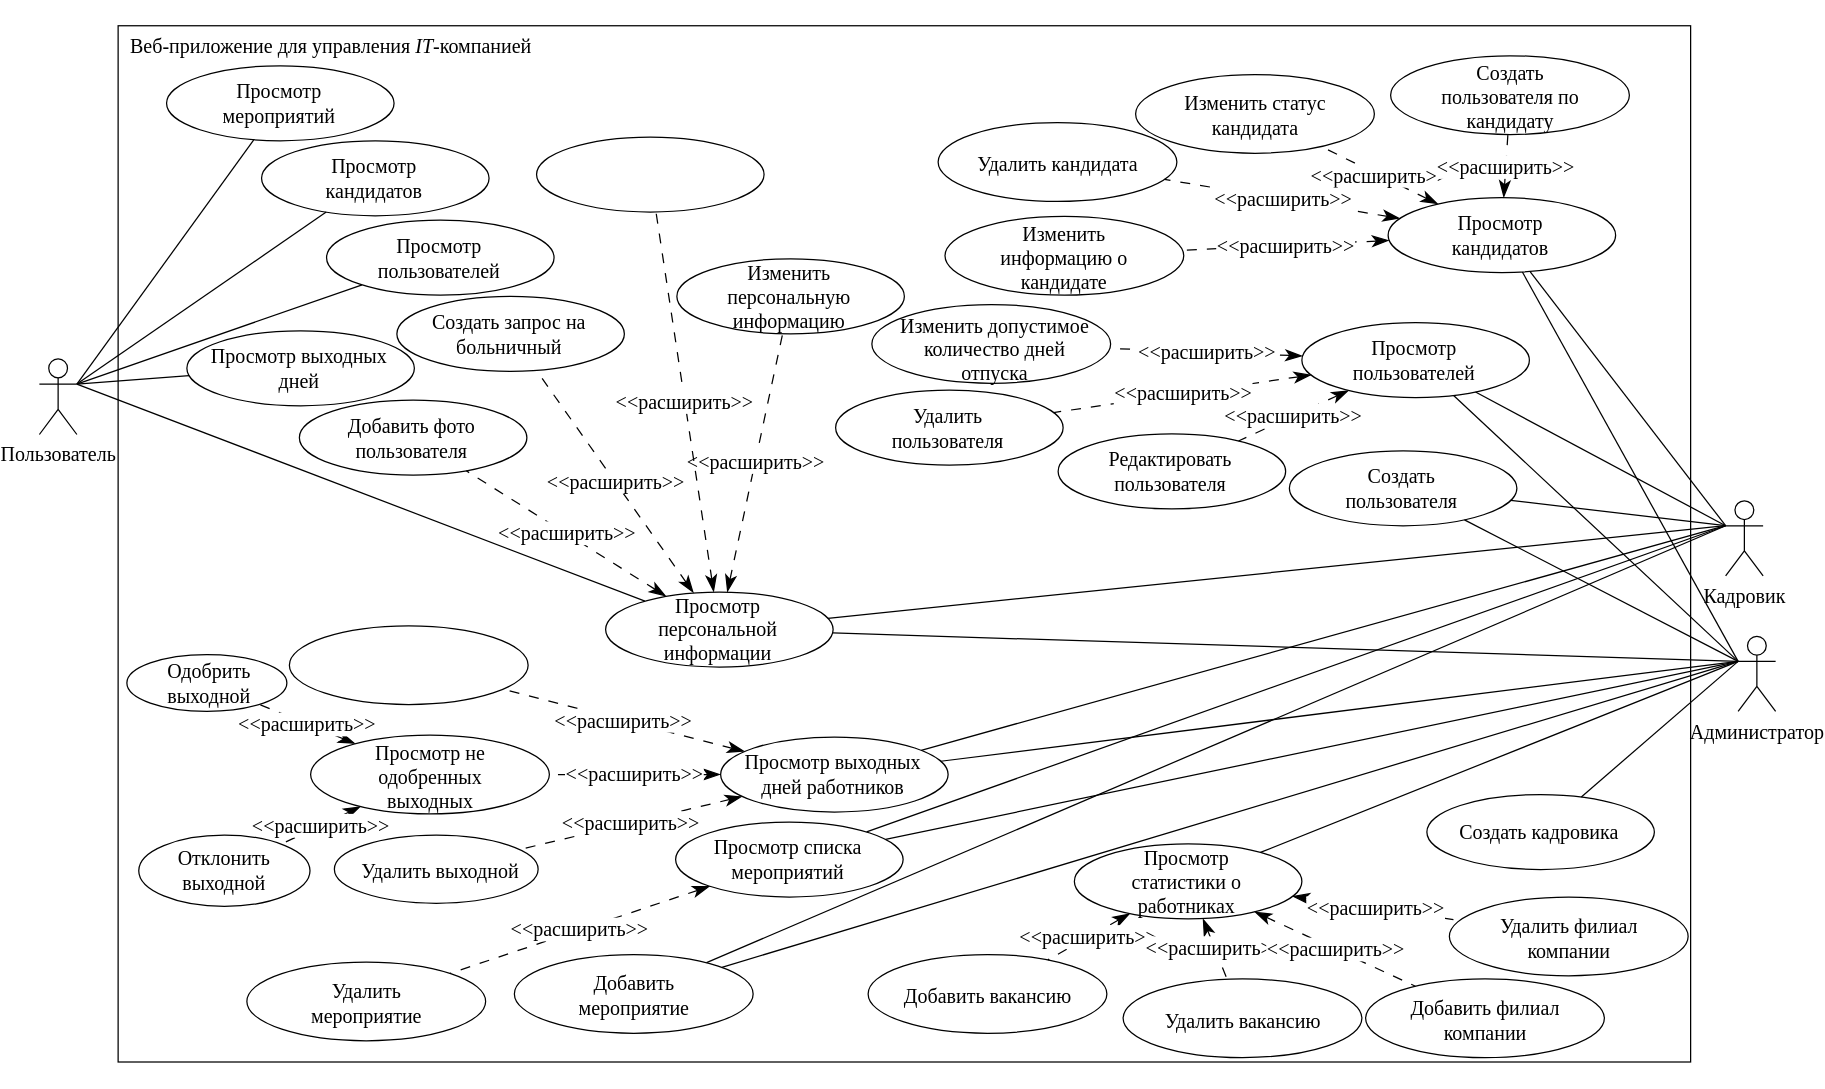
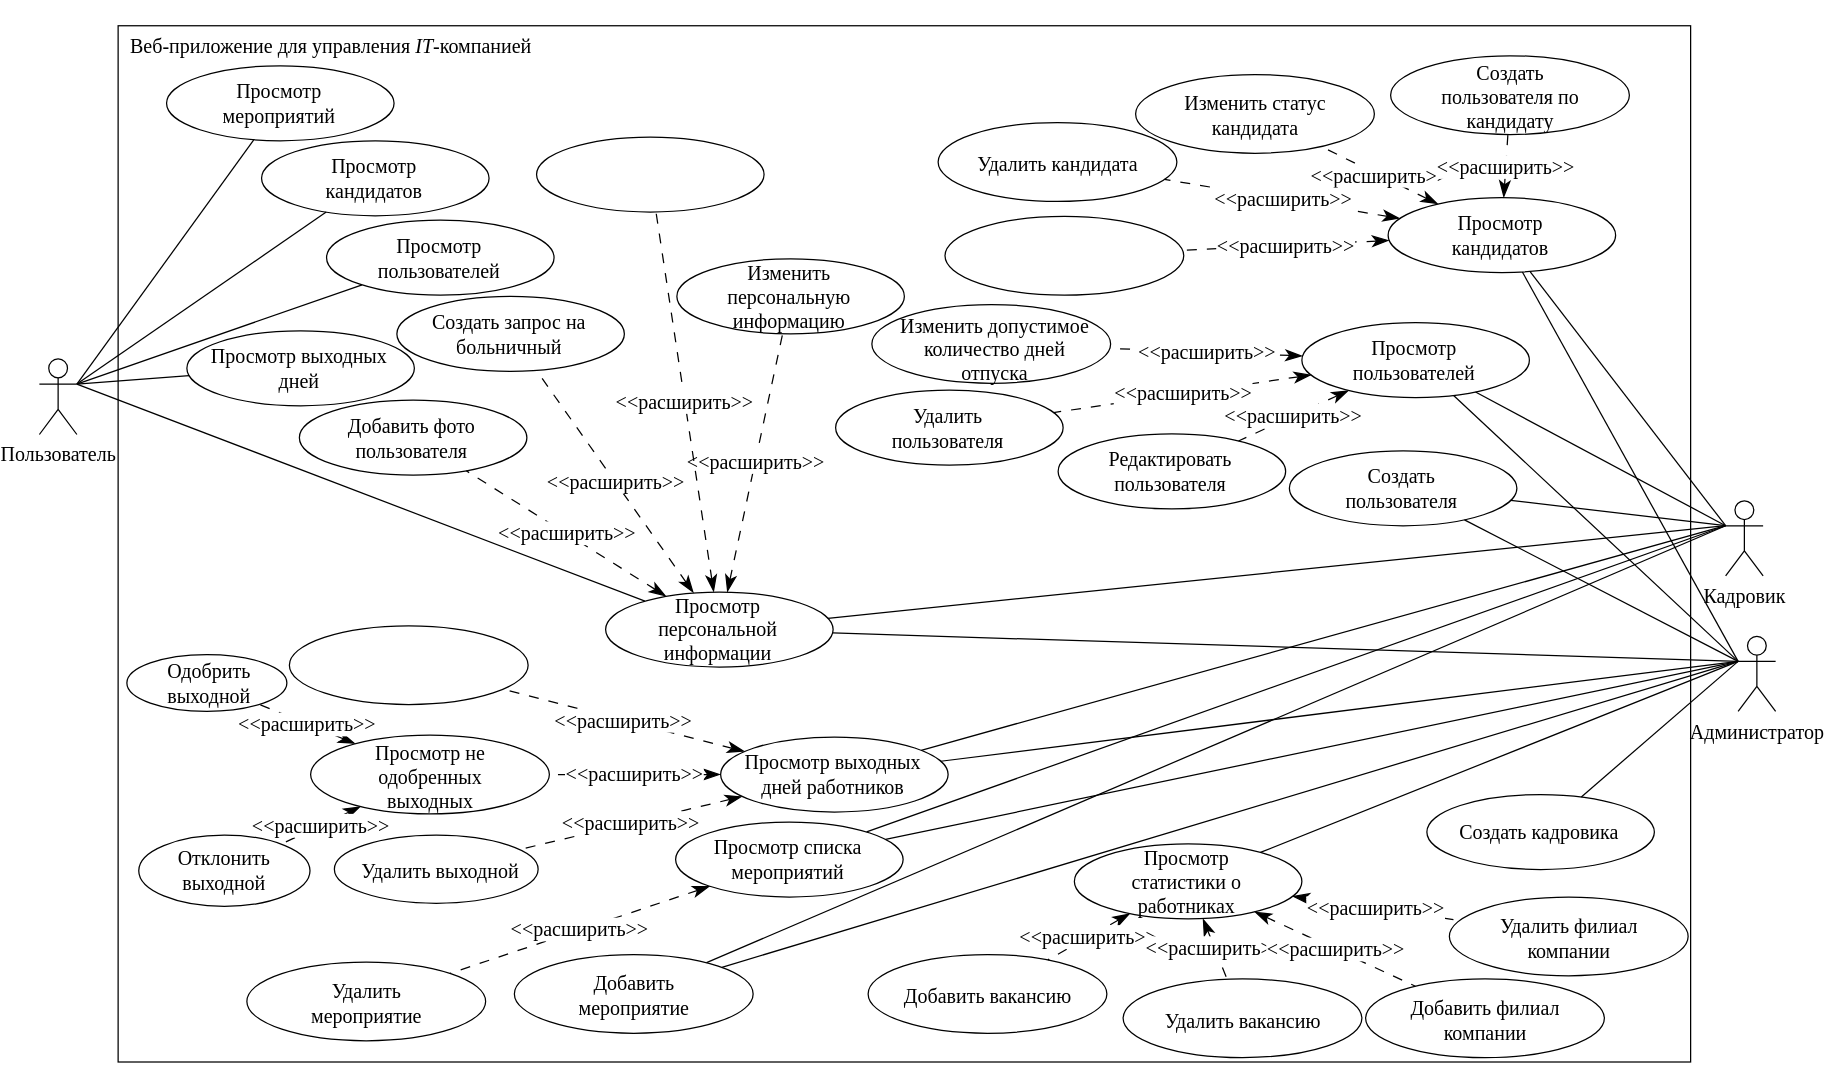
node "Изменить информацию о кандидате": removed
